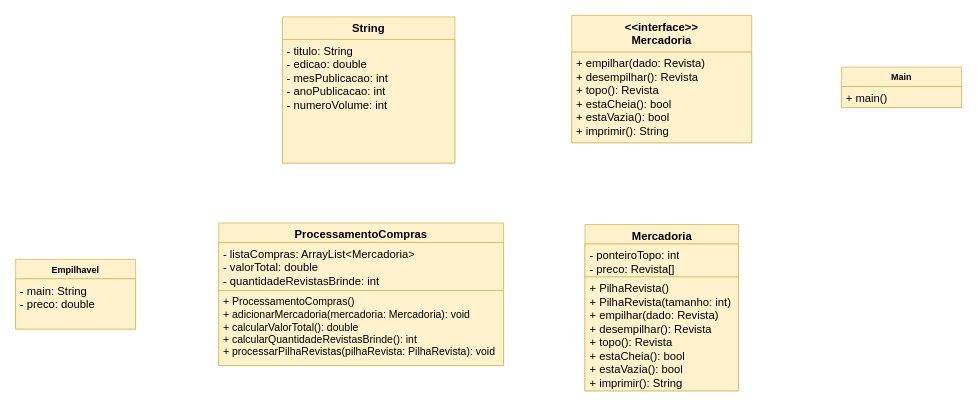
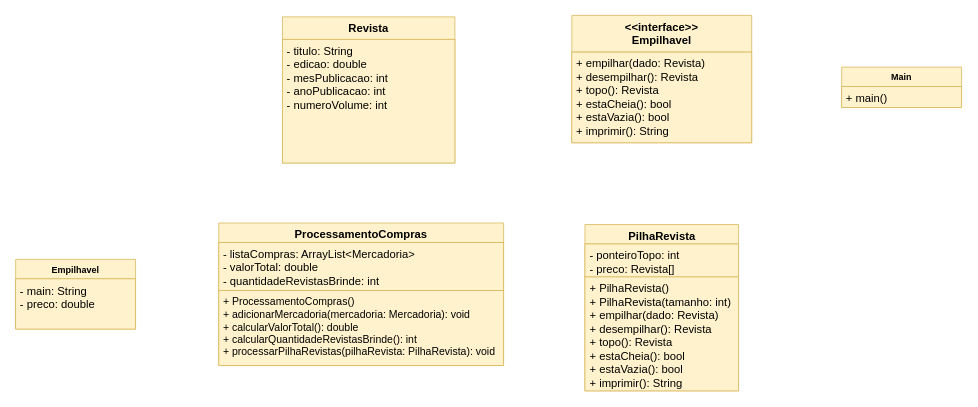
node "String": label "String" -> "Revista"
node "<<interface>> Mercadoria": label "<<interface>> Mercadoria" -> "<<interface>> Empilhavel"
node "Mercadoria": label "Mercadoria" -> "PilhaRevista"
